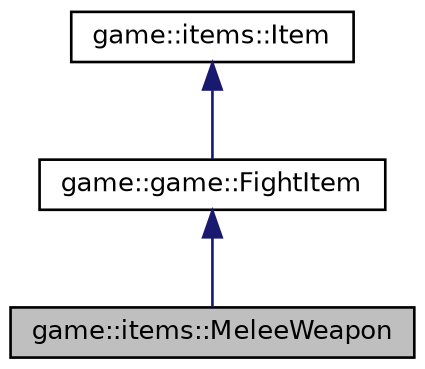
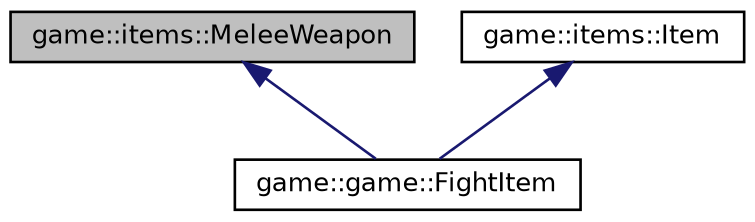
edge "game::items::MeleeWeapon" -> "game::game::FightItem": reversed
